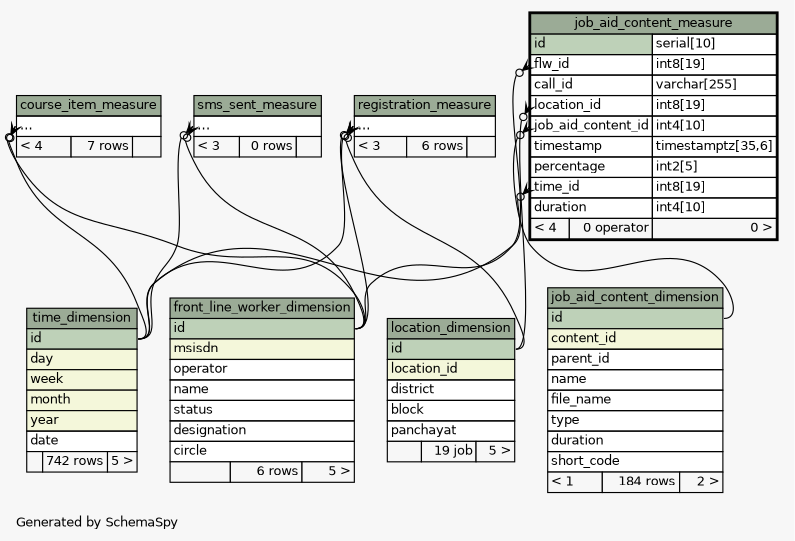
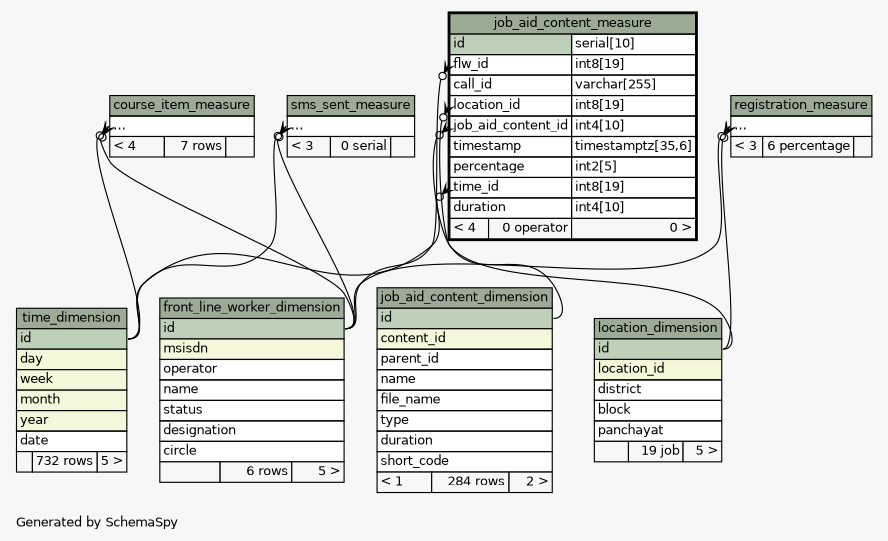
node "sms_sent_measure": text "0 rows" -> "0 serial"
node "registration_measure": text "6 rows" -> "6 percentage"
edge "time_dimension" -> "registration_measure": removed
node "time_dimension": text "742 rows" -> "732 rows"
node "job_aid_content_dimension": text "184 rows" -> "284 rows"
